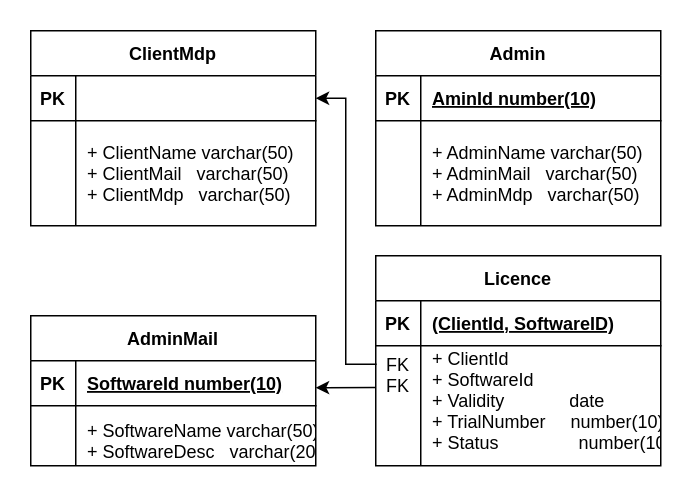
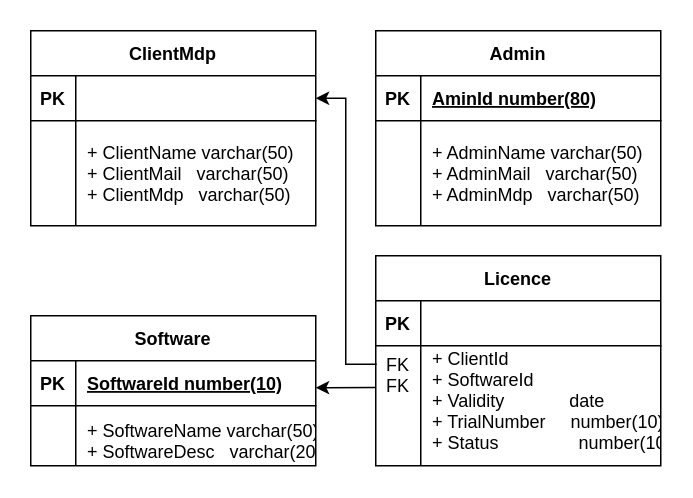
node "AminId number(10)": label "AminId number(10)" -> "AminId number(80)"
node "(ClientId, SoftwareID)": removed
node "AdminMail": label "AdminMail" -> "Software"
